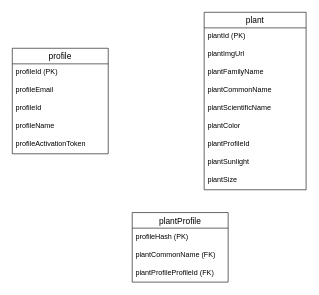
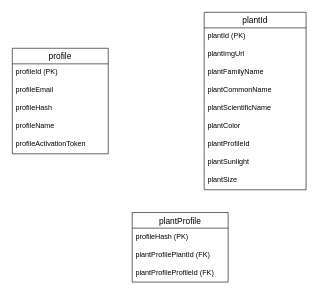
node "plant": label "plant" -> "plantId"
node "profileId": label "profileId" -> "profileHash"
node "plantCommonName (FK)": label "plantCommonName (FK)" -> "plantProfilePlantId (FK)"
